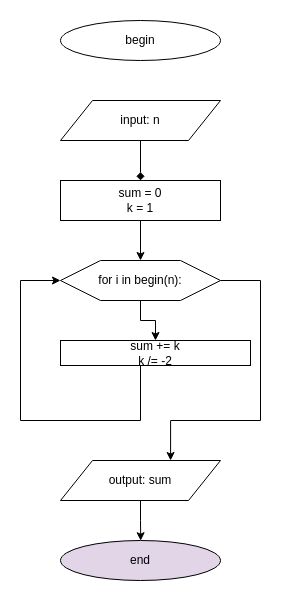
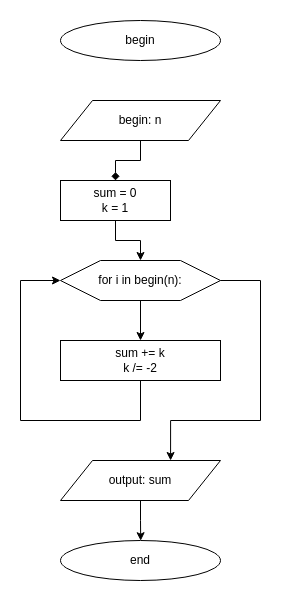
node "input: n": label "input: n" -> "begin: n"
node "sum = 0 k = 1": size 160x40 -> 110x40
node "sum += k k /= -2": size 190x25 -> 160x40
node "end": fillcolor #e1d5e7 -> #ffffff
